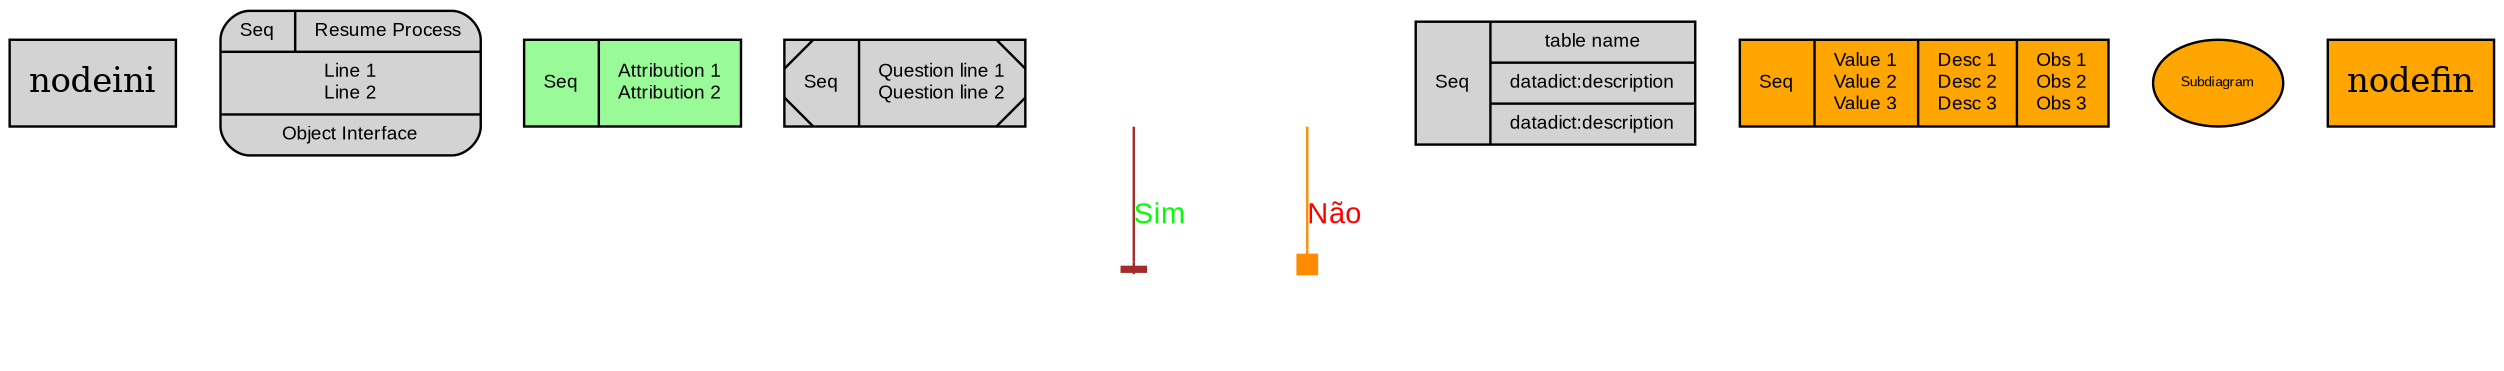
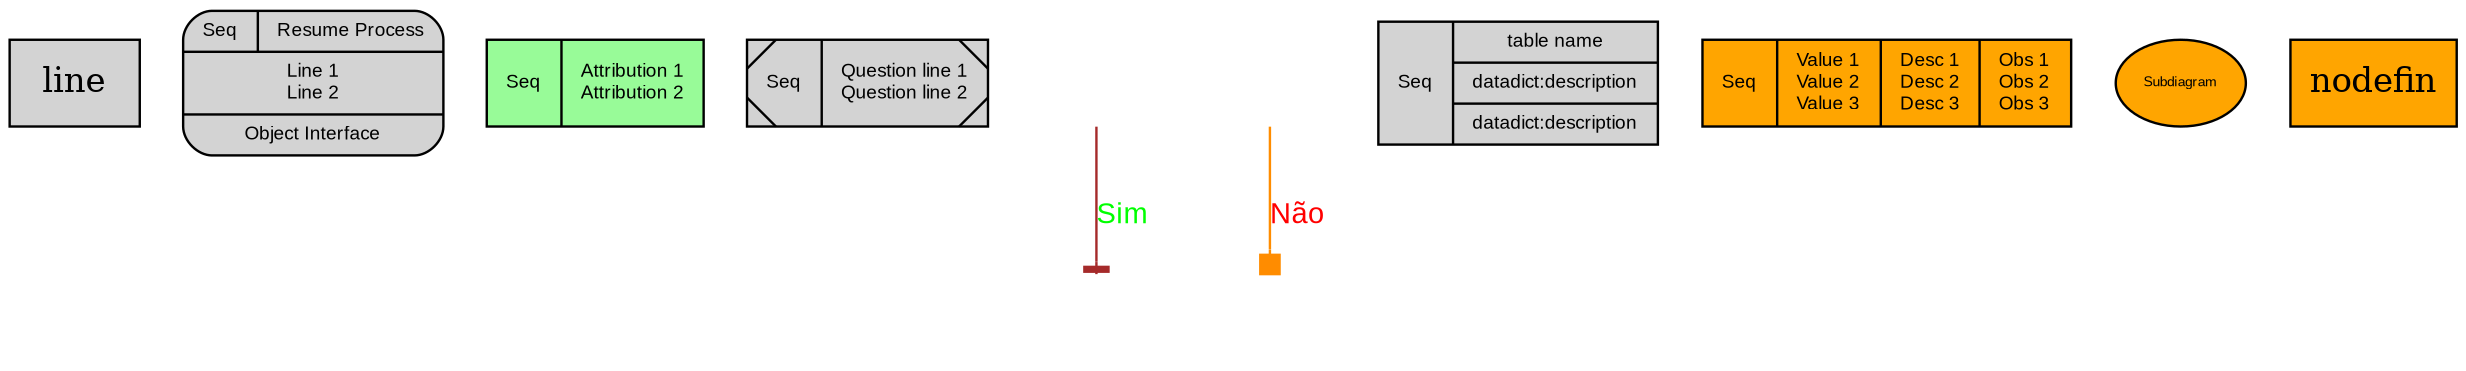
node "nodeini": label "nodeini" -> "line"
